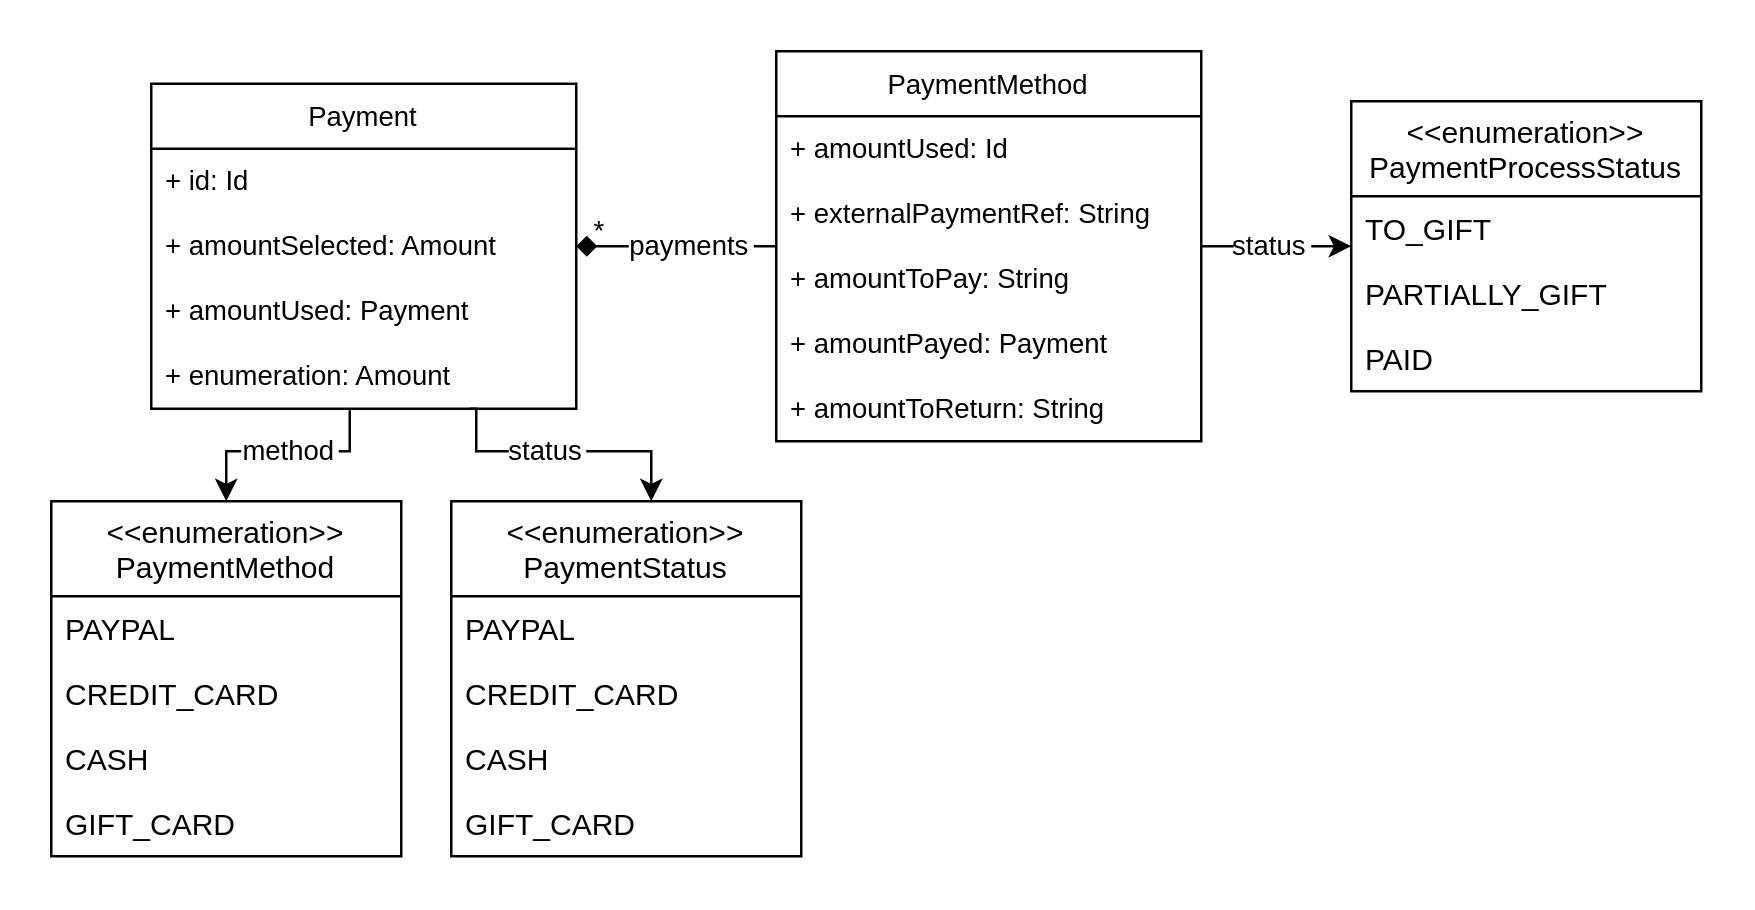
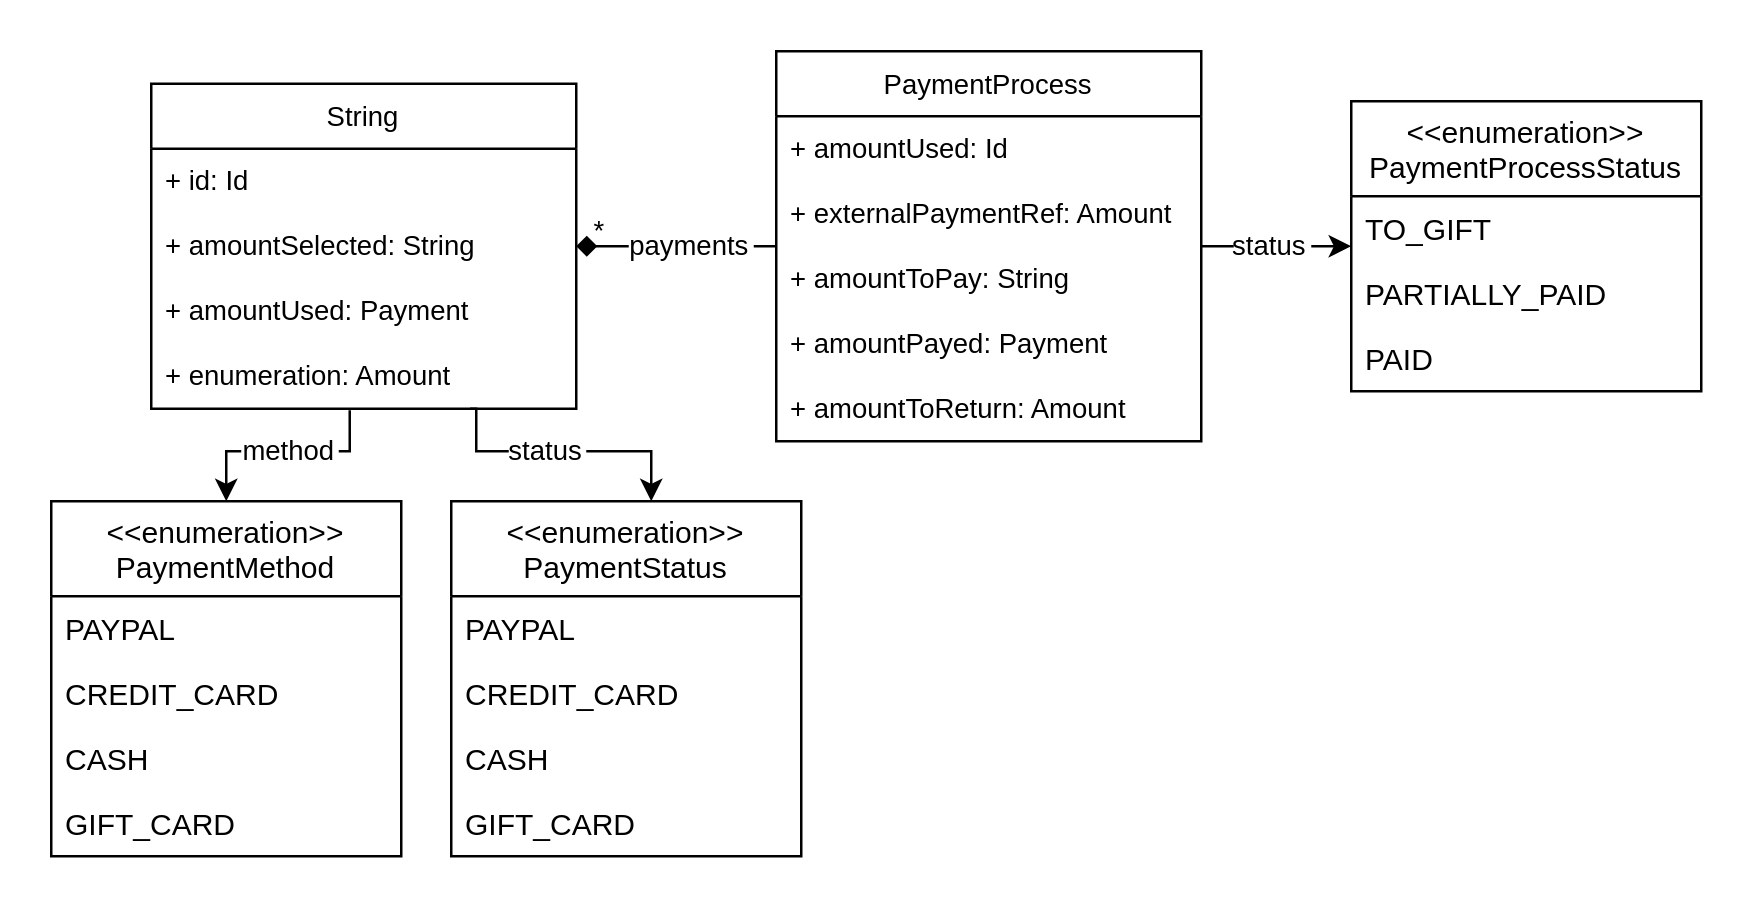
node "PaymentMethod": label "PaymentMethod" -> "PaymentProcess"
node "Payment": label "Payment" -> "String"
node "+ externalPaymentRef: String": label "+ externalPaymentRef: String" -> "+ externalPaymentRef: Amount"
node "+ amountSelected: Amount": label "+ amountSelected: Amount" -> "+ amountSelected: String"
node "PARTIALLY_GIFT": label "PARTIALLY_GIFT" -> "PARTIALLY_PAID"
node "+ amountToReturn: String": label "+ amountToReturn: String" -> "+ amountToReturn: Amount"
